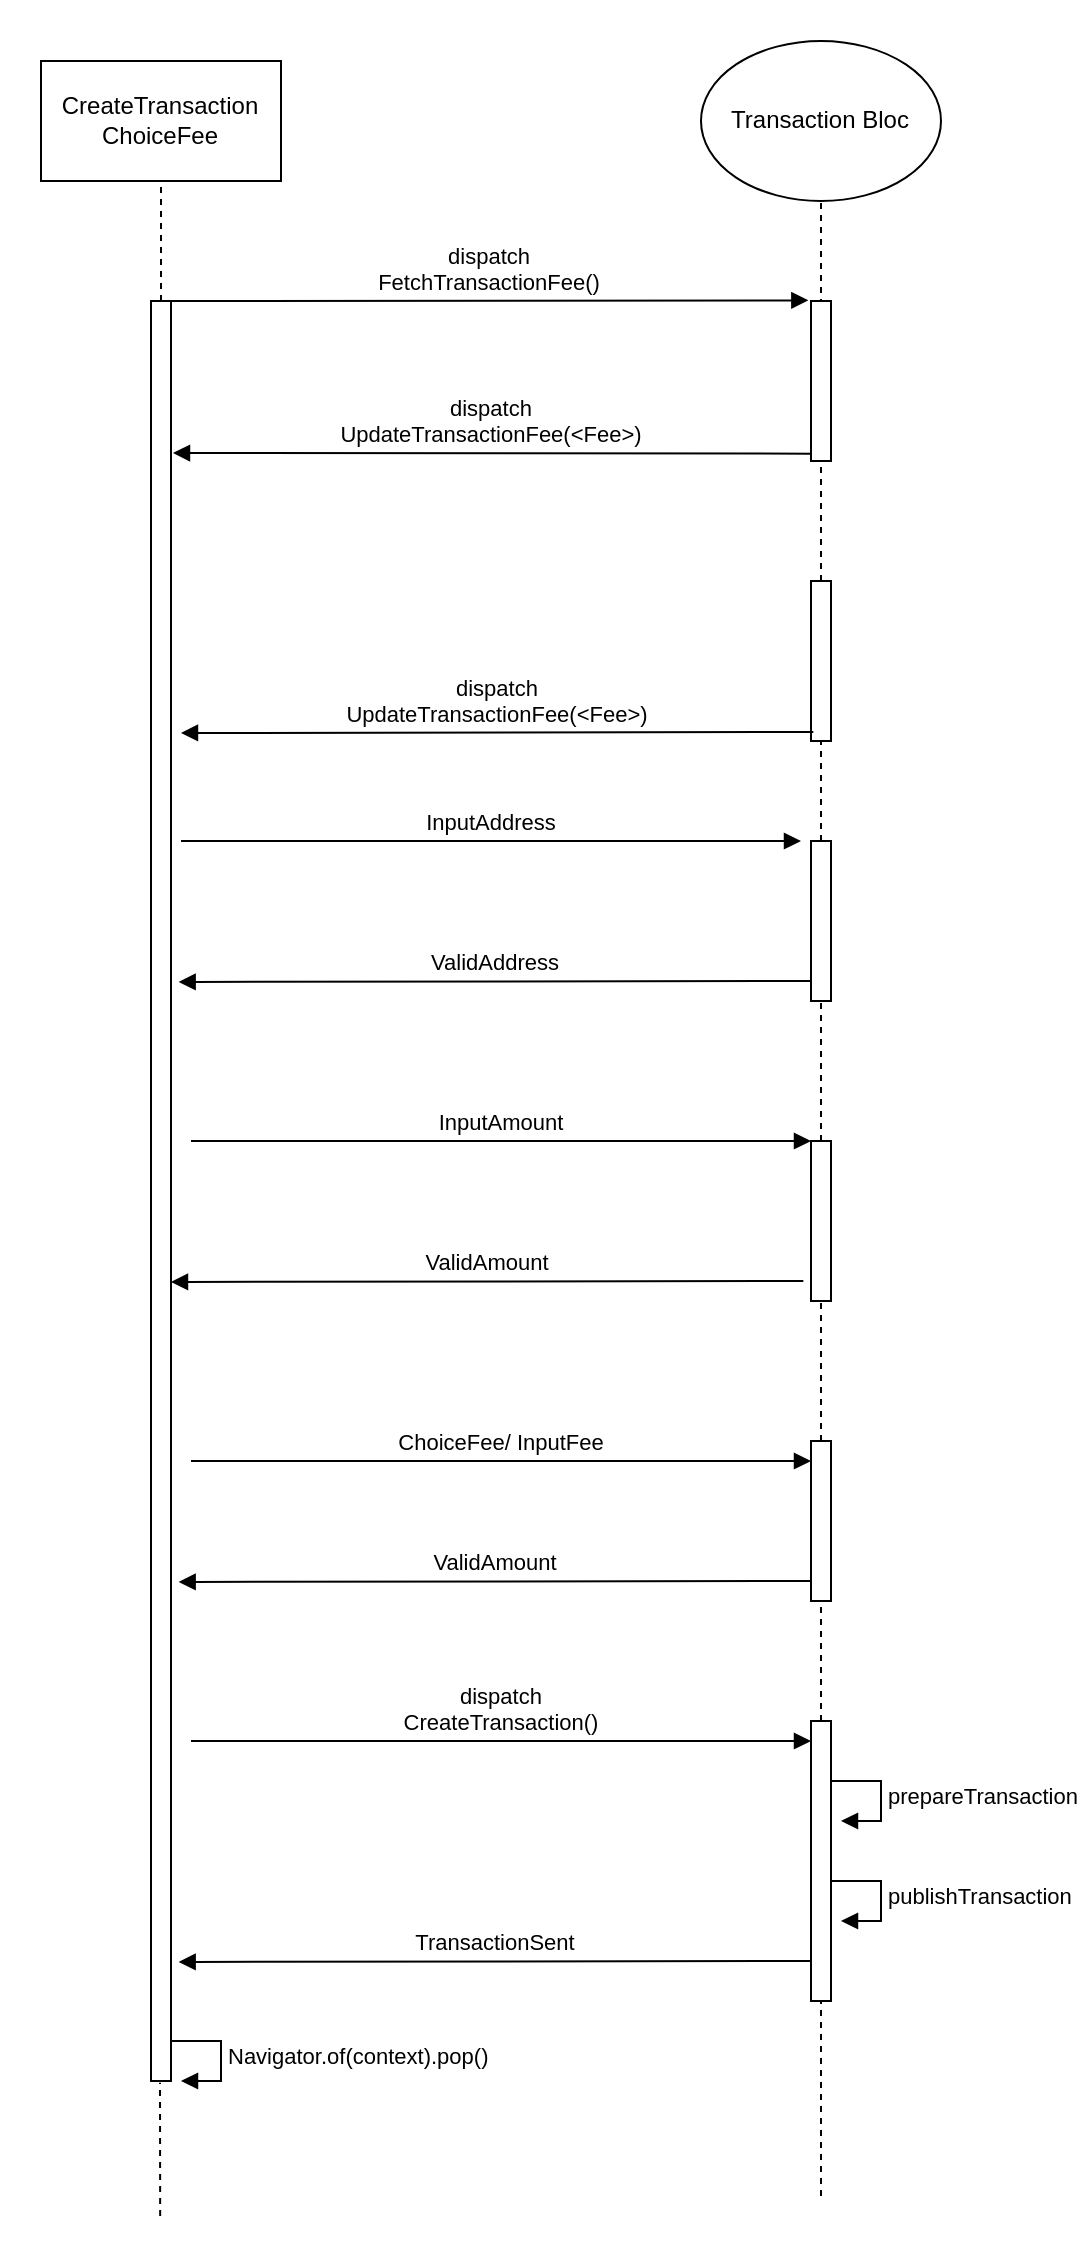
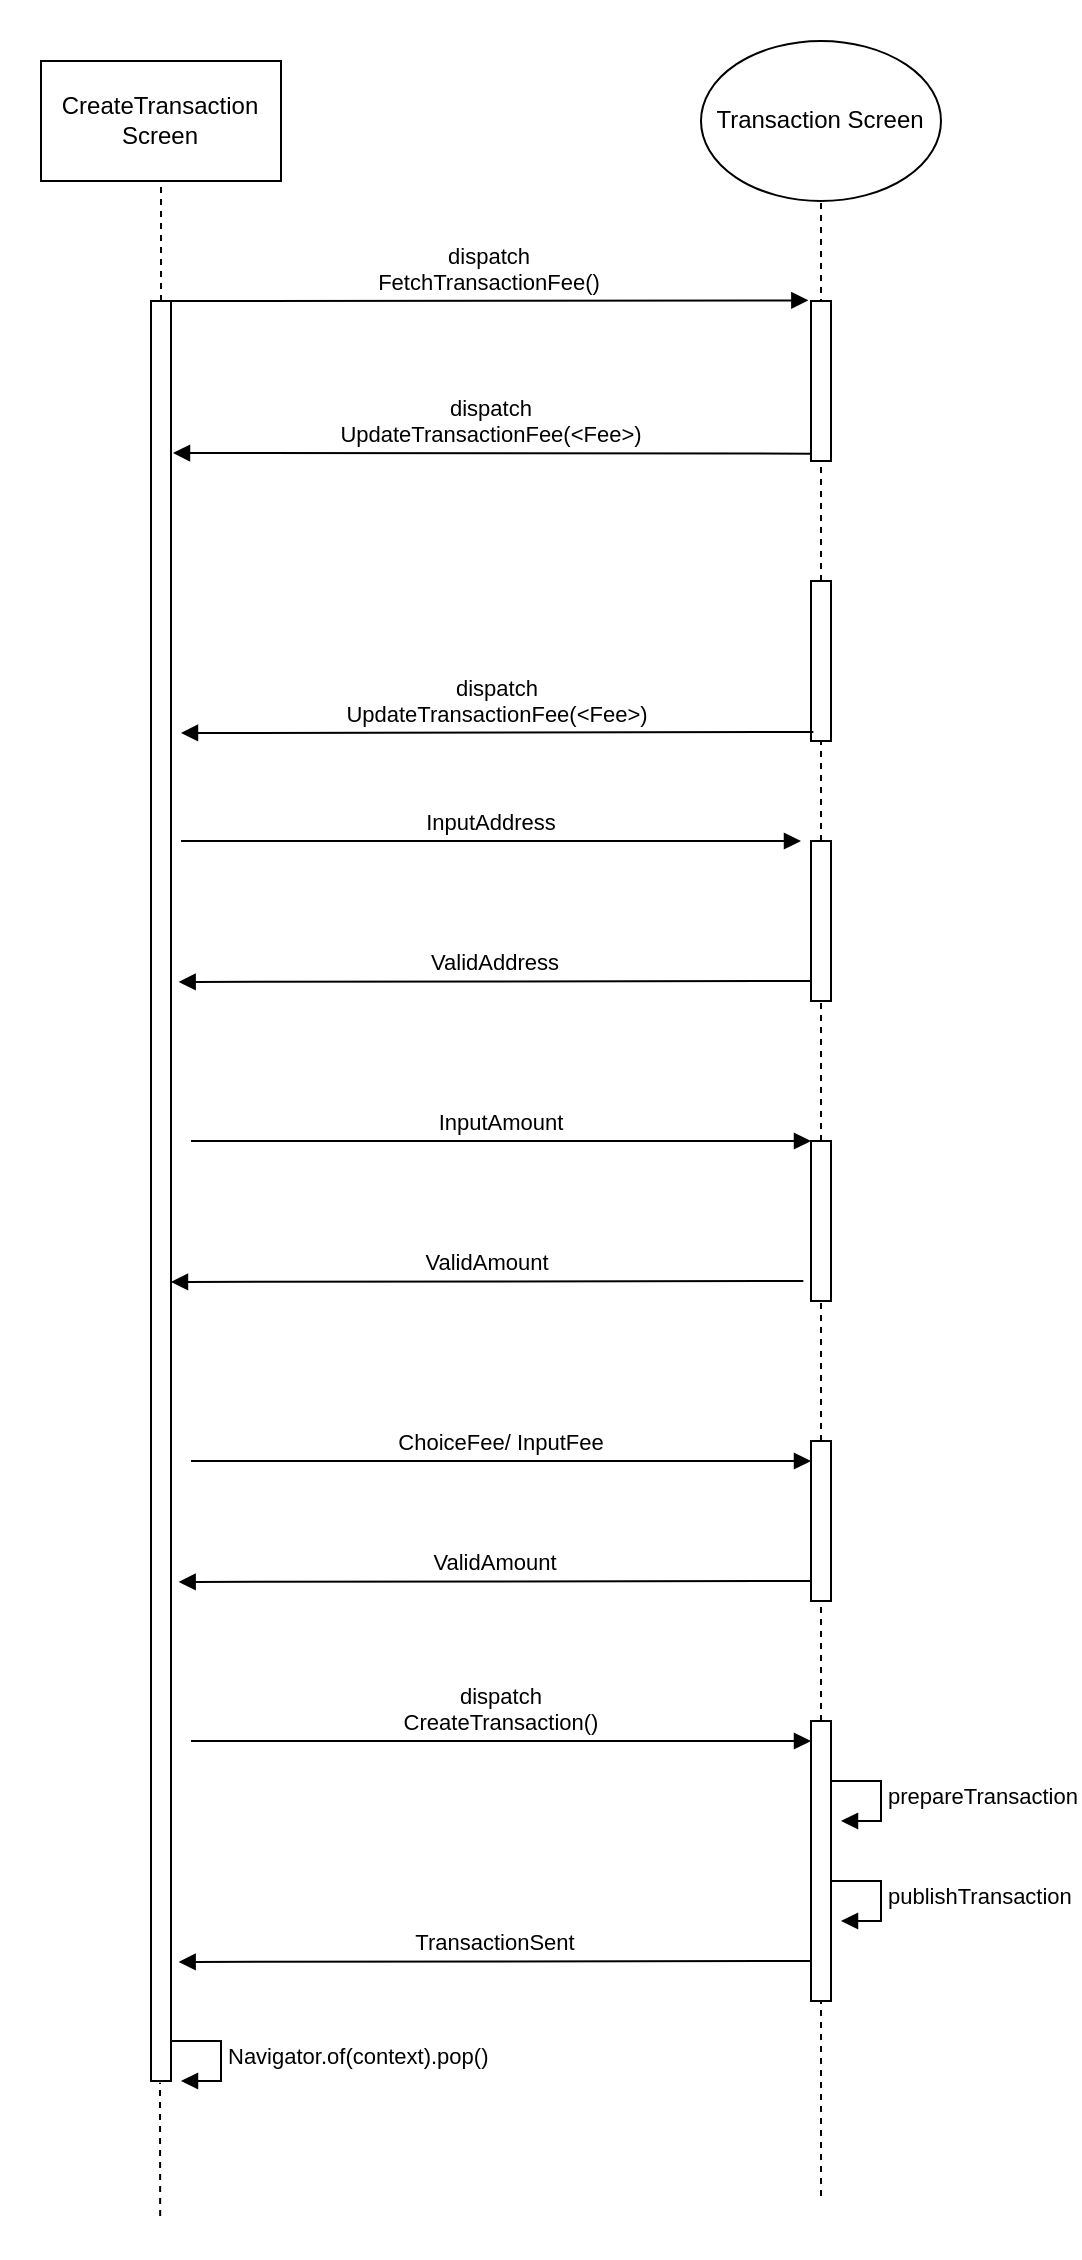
node "CreateTransaction ChoiceFee": label "CreateTransaction ChoiceFee" -> "CreateTransaction Screen"
node "Transaction Bloc": label "Transaction Bloc" -> "Transaction Screen"
